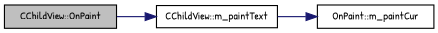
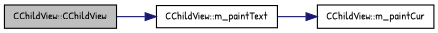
node "CChildView::OnPaint": label "CChildView::OnPaint" -> "CChildView::CChildView"
node "OnPaint::m_paintCur": label "OnPaint::m_paintCur" -> "CChildView::m_paintCur"
